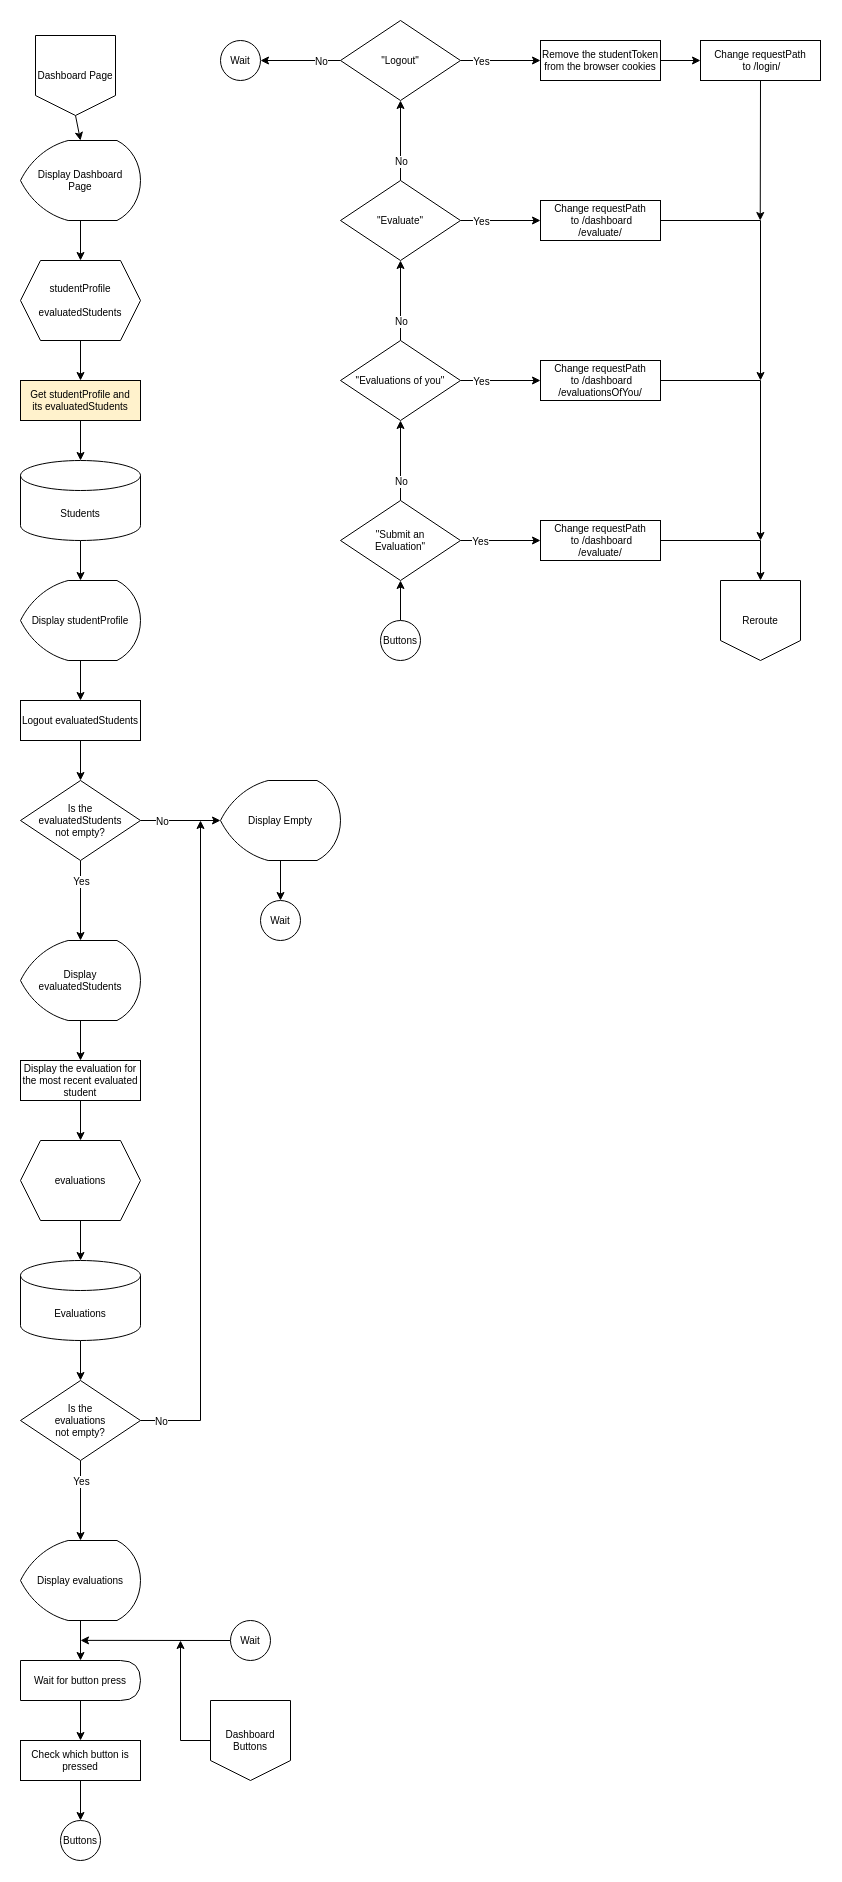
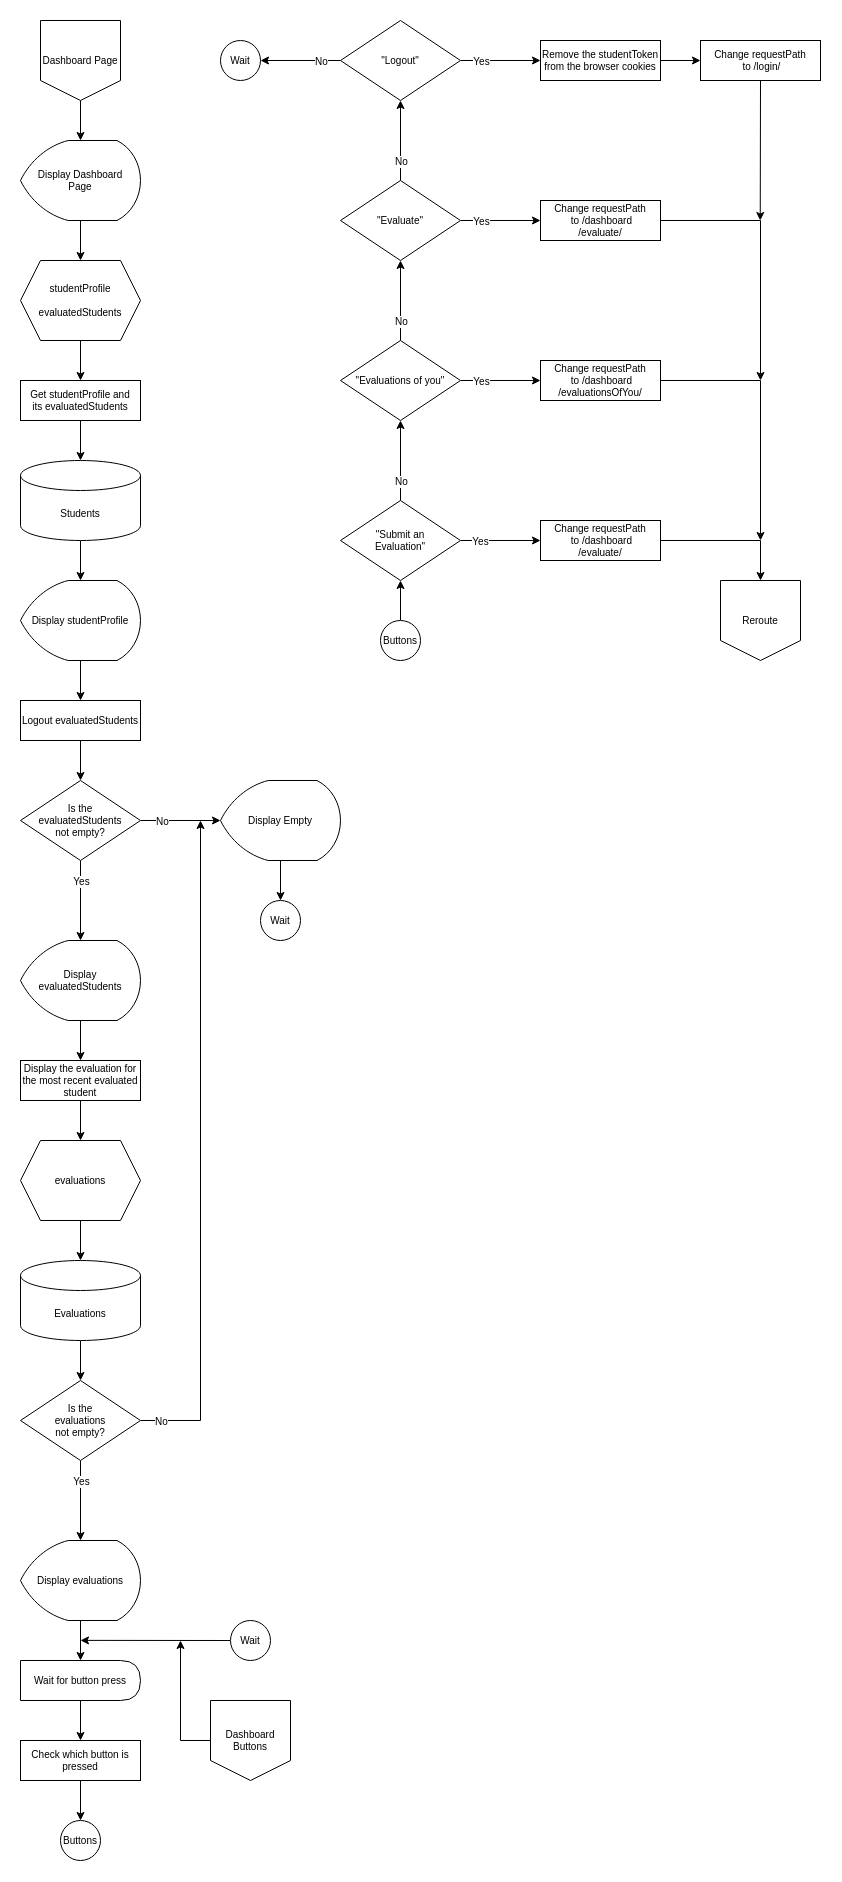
node "Dashboard Page": moved (76, 76) -> (81, 61)
node "Get studentProfile andits evaluatedStudents": fillcolor #fff2cc -> #ffffff
